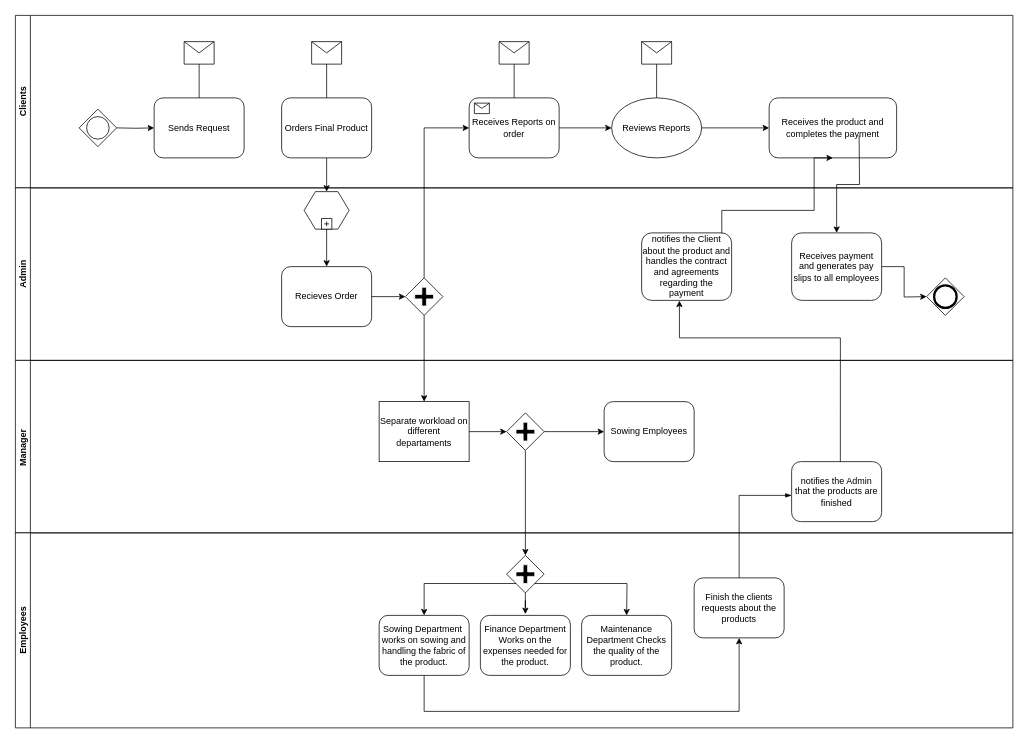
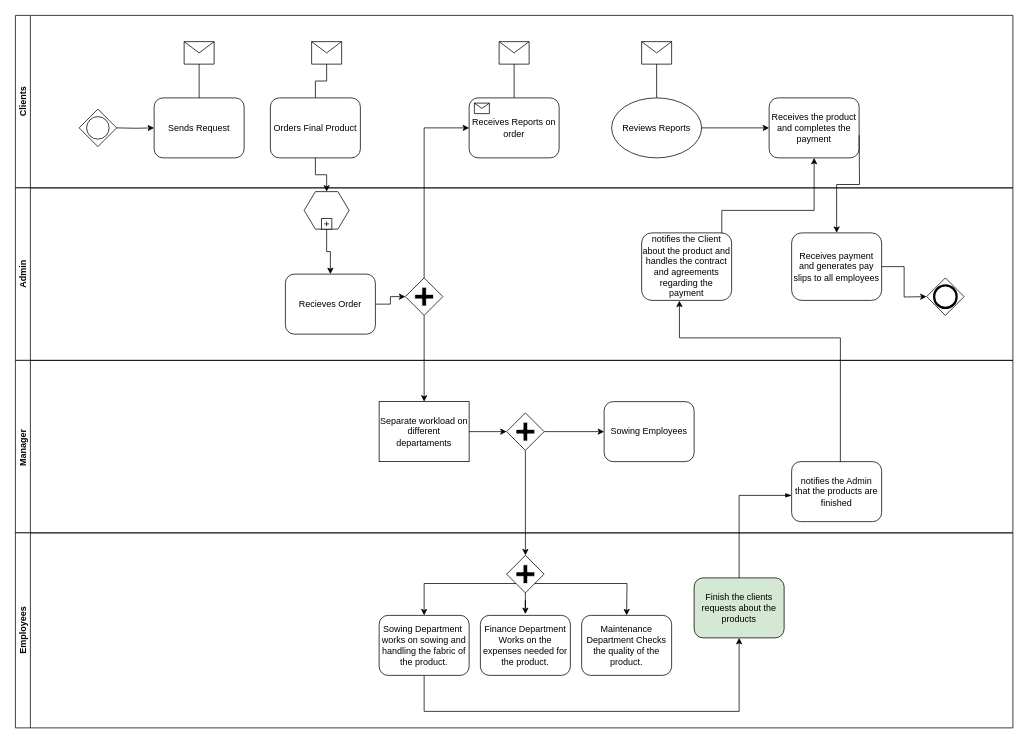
node "Orders Final Product": moved (327, 128) -> (315, 128)
edge "Receives Reports on order" -> "Reviews Reports": removed
node "Receives the product and completes the payment": size 128x60 -> 90x60
node "Recieves Order": moved (327, 297) -> (330, 304)
node "Finish the clients requests about the products": fillcolor #ffffff -> #d5e8d4
